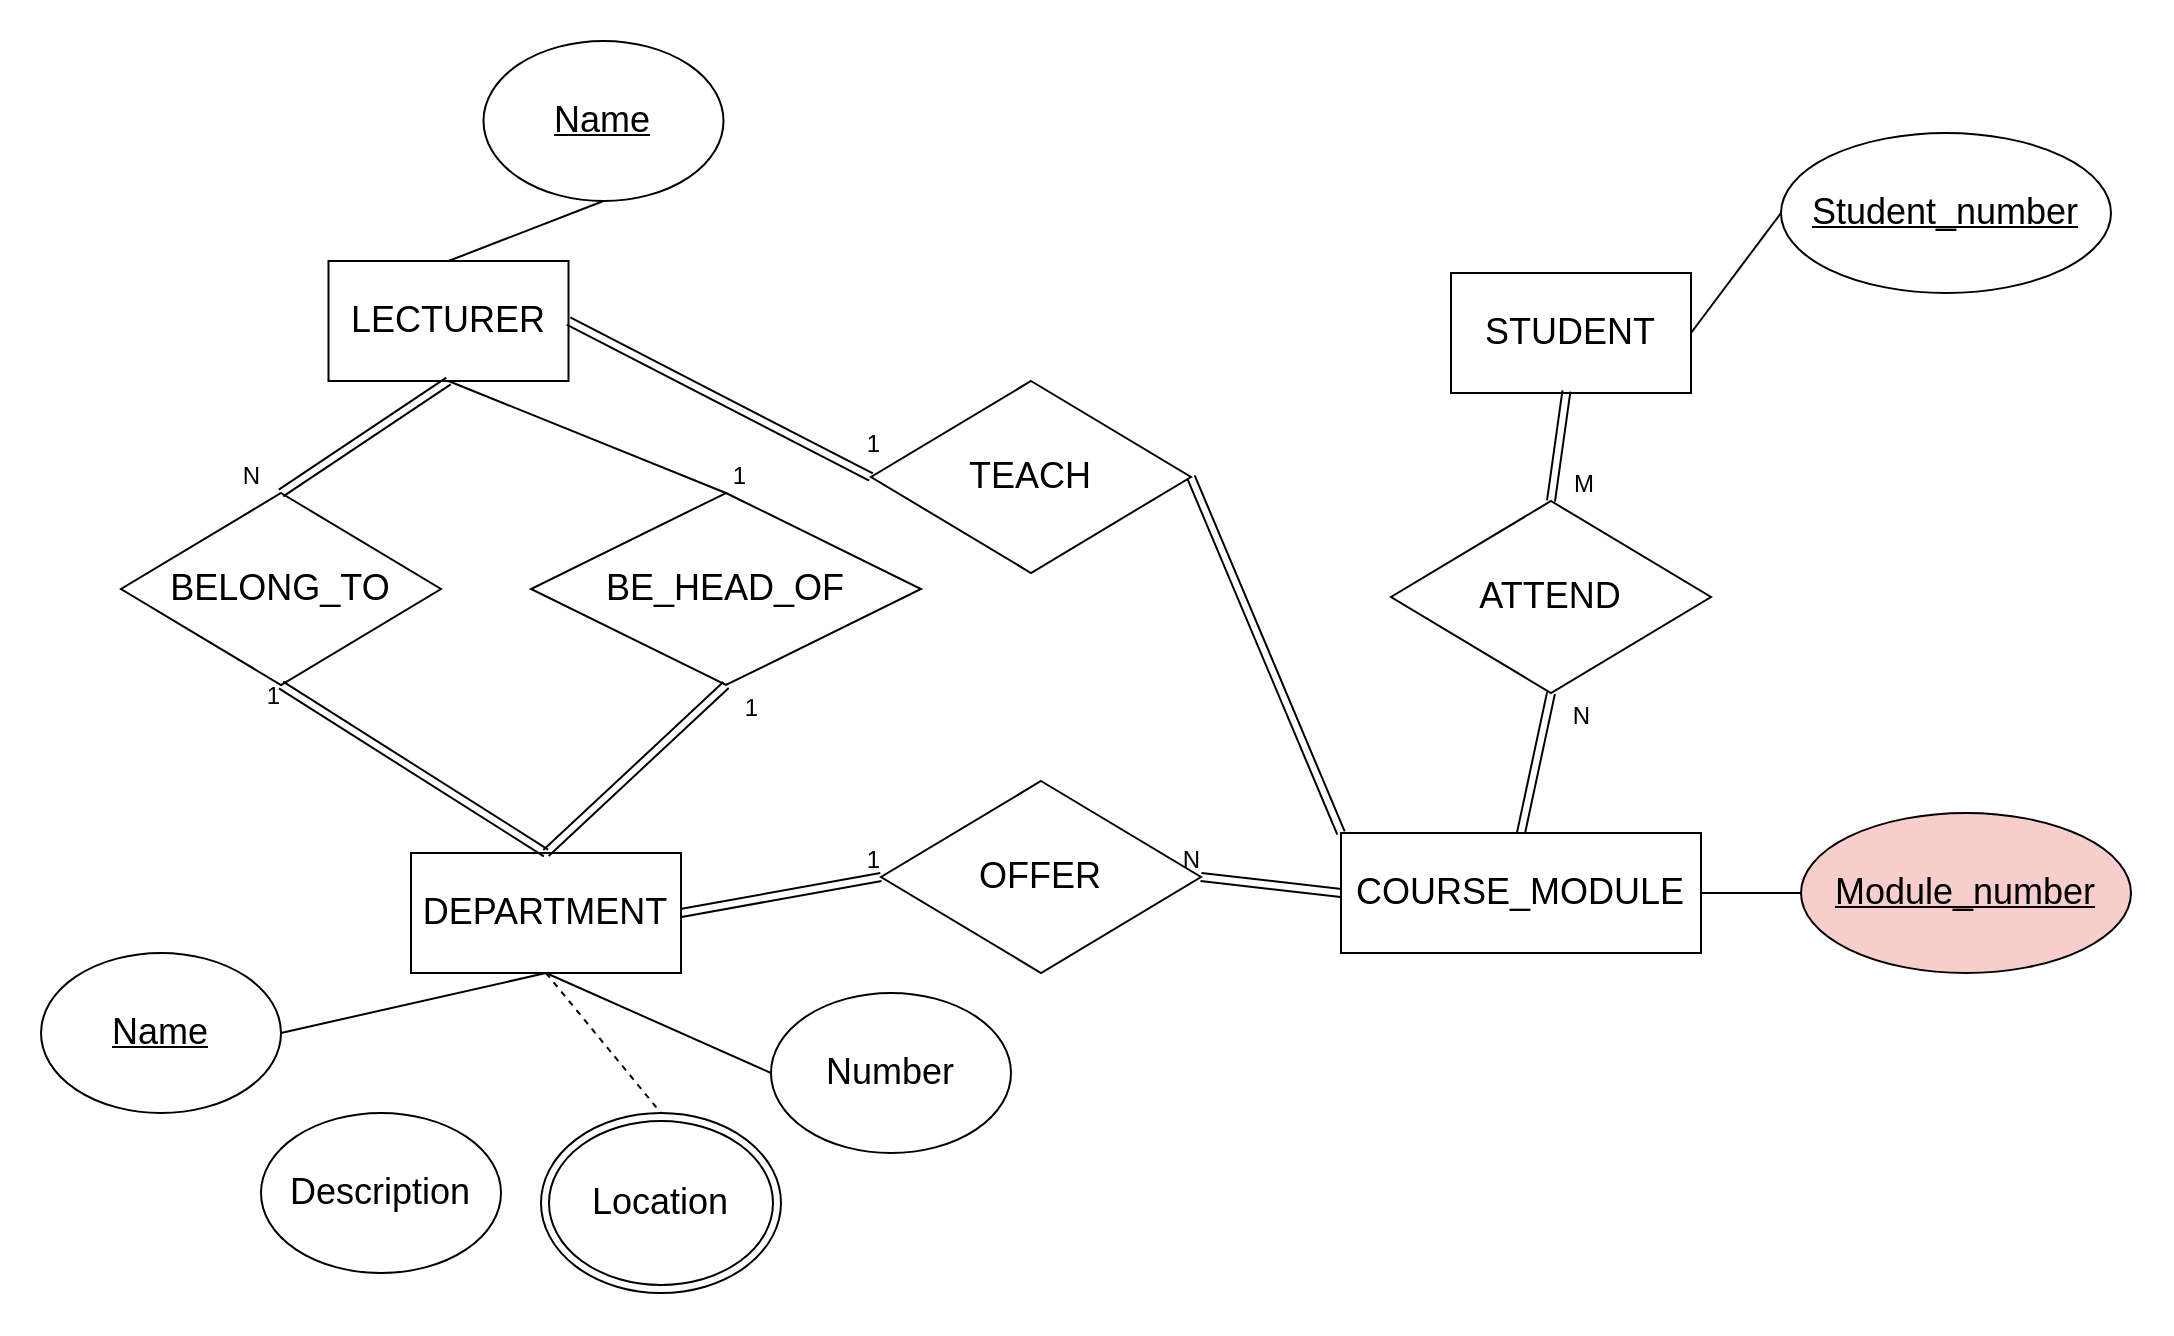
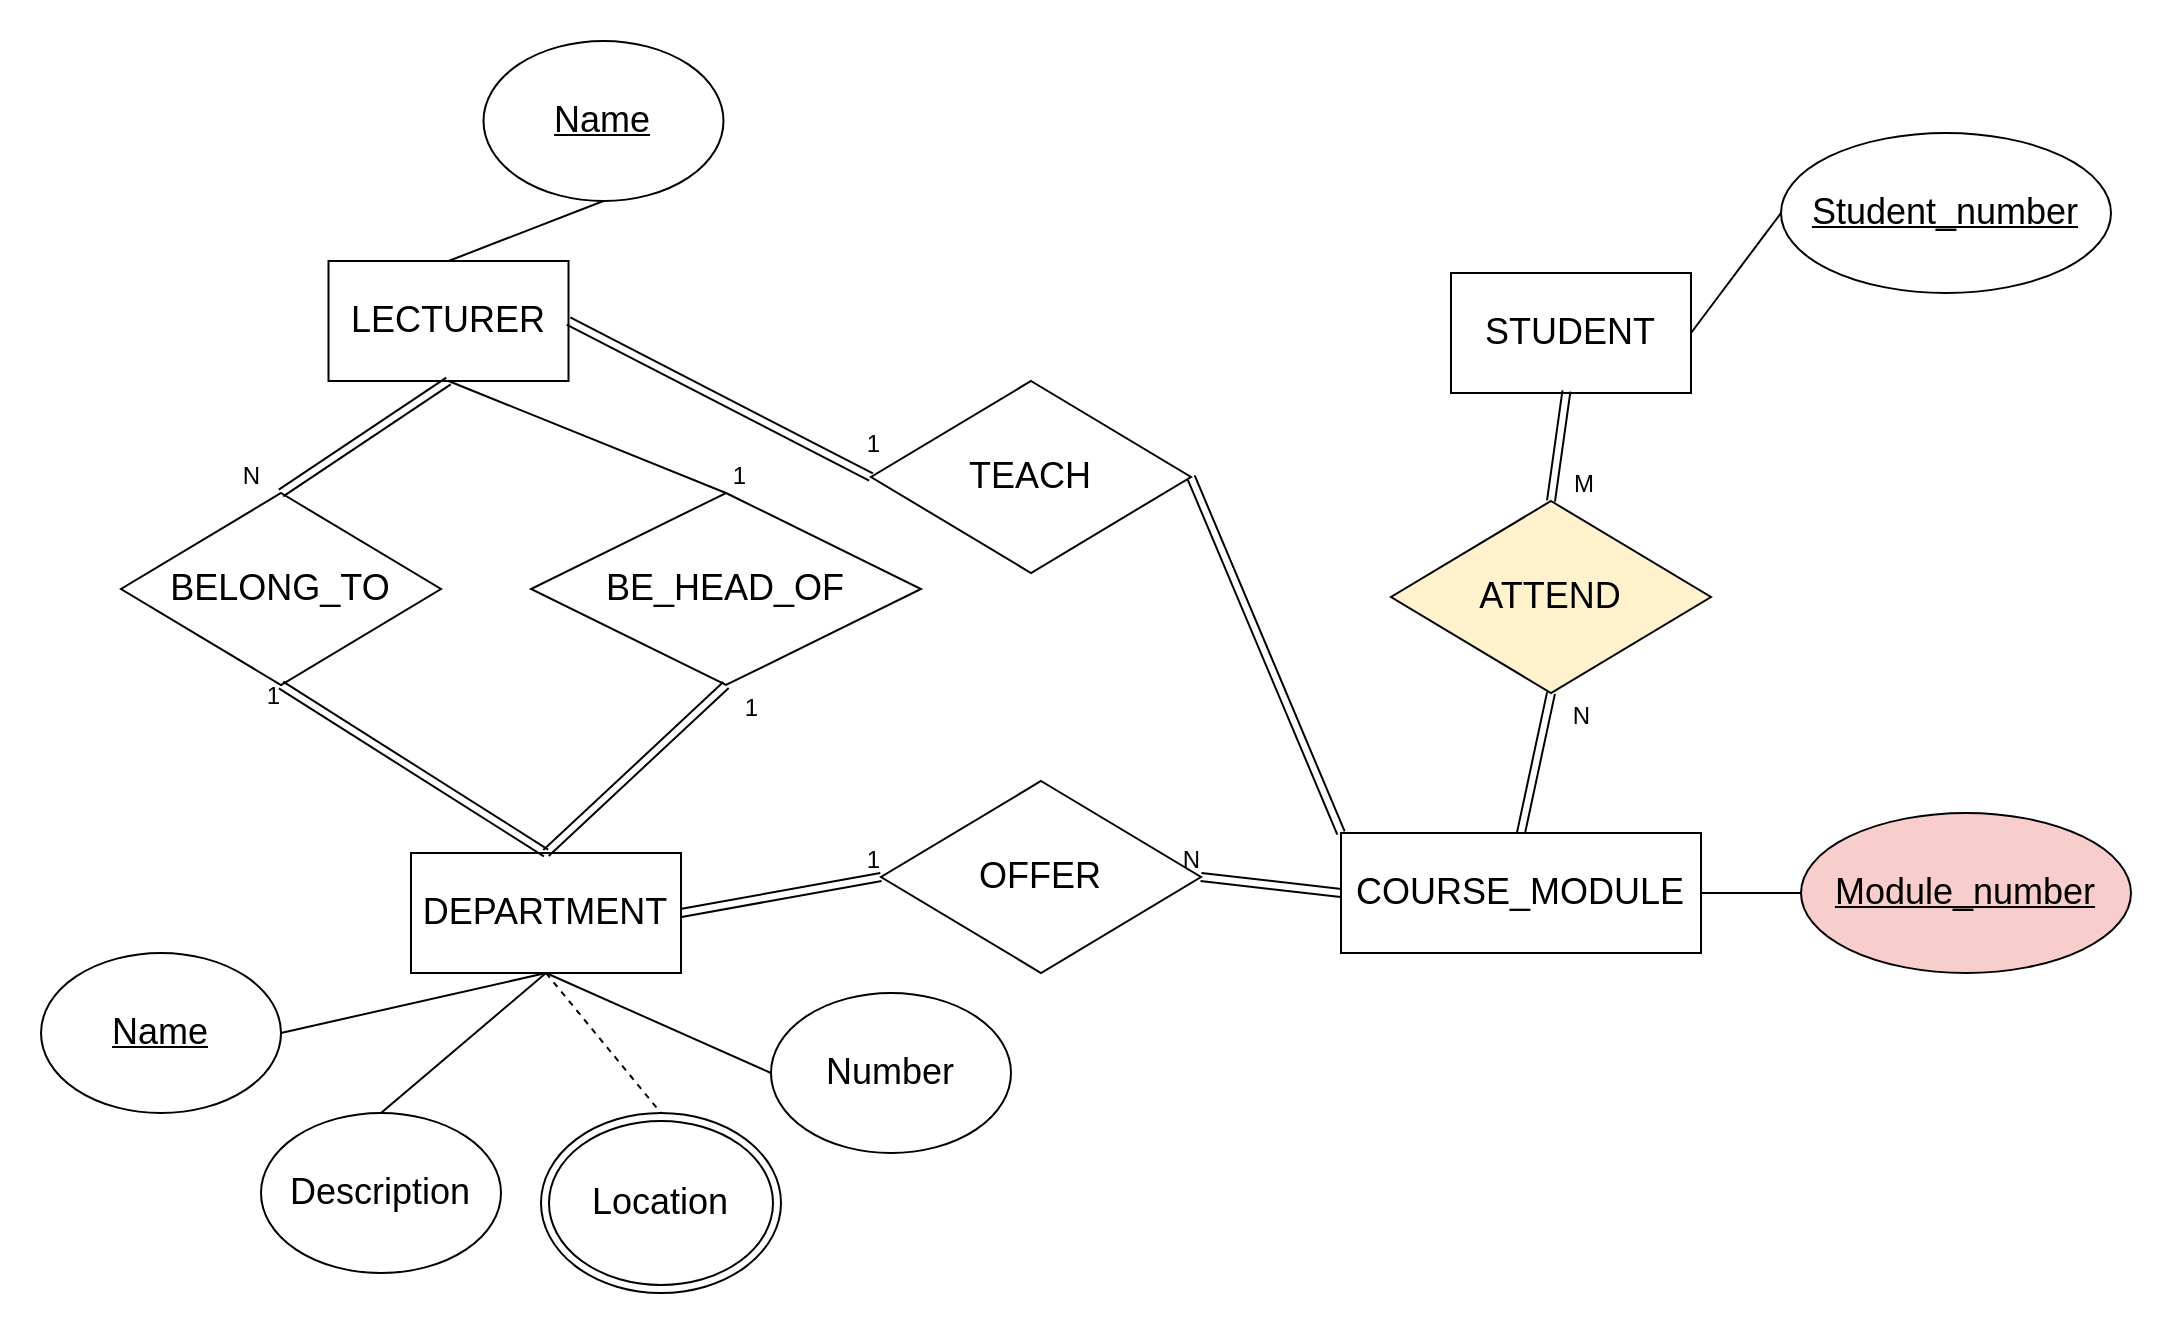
node "ATTEND": fillcolor #ffffff -> #fff2cc
edge "DEPARTMENT" -- "Description": added
